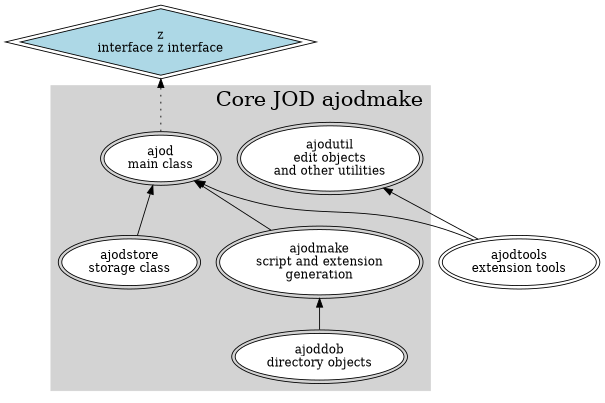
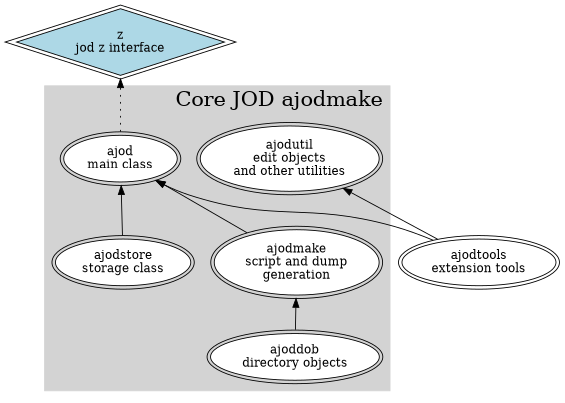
node "z interface z interface": label "z interface z interface" -> "z jod z interface"
node "ajodmake script and extension generation": label "ajodmake script and extension generation" -> "ajodmake script and dump generation"
